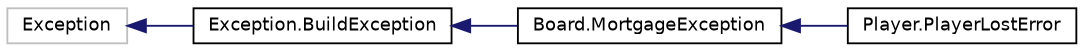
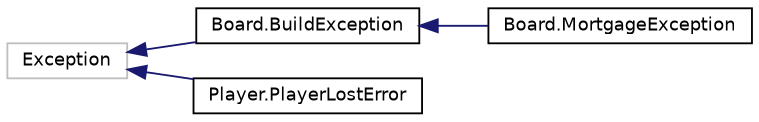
node "Exception.BuildException": label "Exception.BuildException" -> "Board.BuildException"
edge "Player.PlayerLostError" -> "Board.MortgageException": now "Player.PlayerLostError" -> "Exception"
